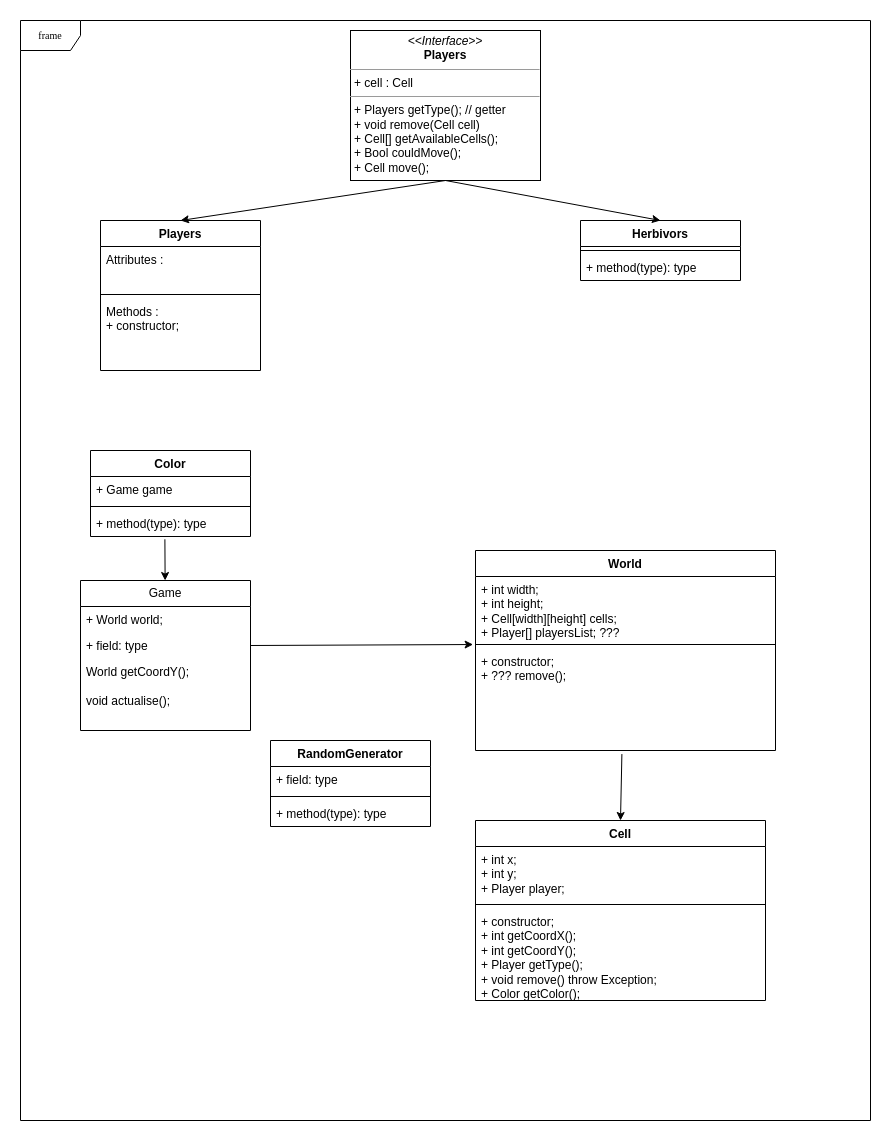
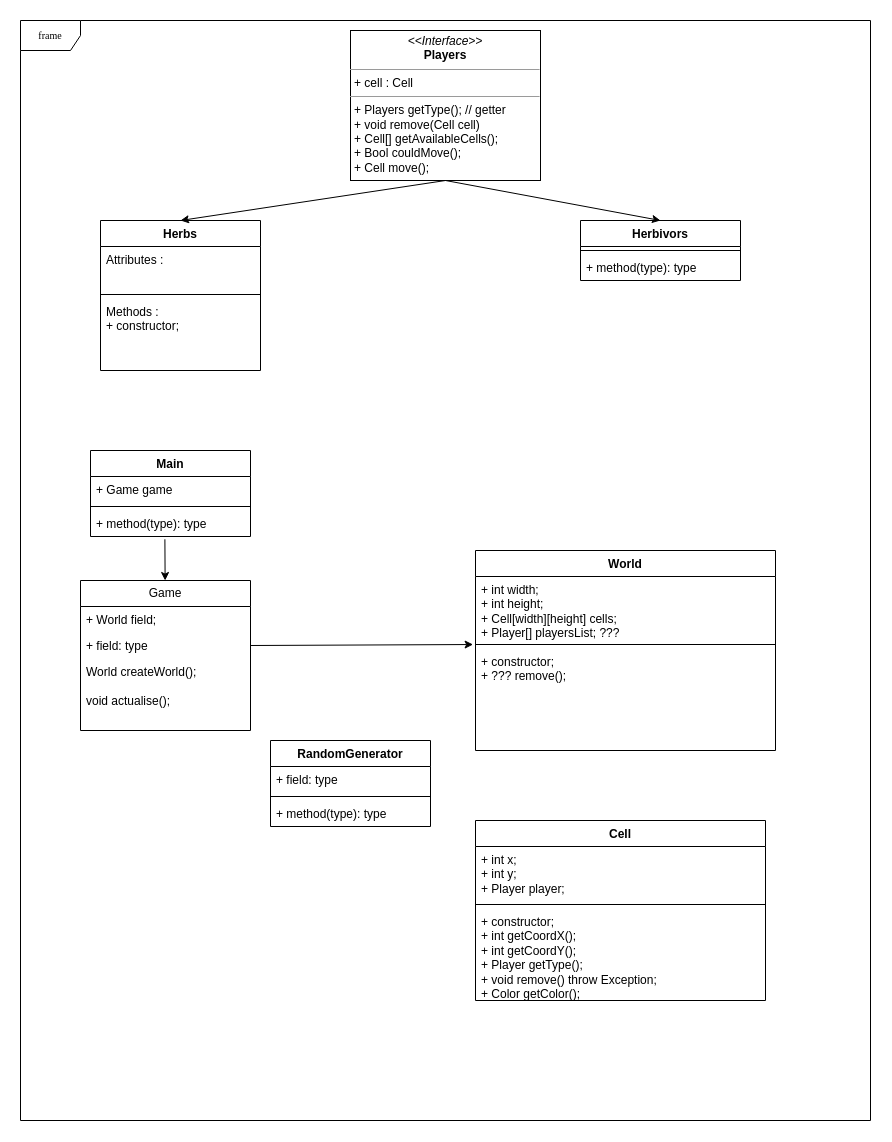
node "Players": label "Players" -> "Herbs"
node "Color": label "Color" -> "Main"
node "+ World world;": label "+ World world;" -> "+ World field;"
node "World getCoordY(); void actualise();": label "World getCoordY(); void actualise();" -> "World createWorld(); void actualise();"
edge "+ constructor; + ??? remove();" -> "Cell": removed
